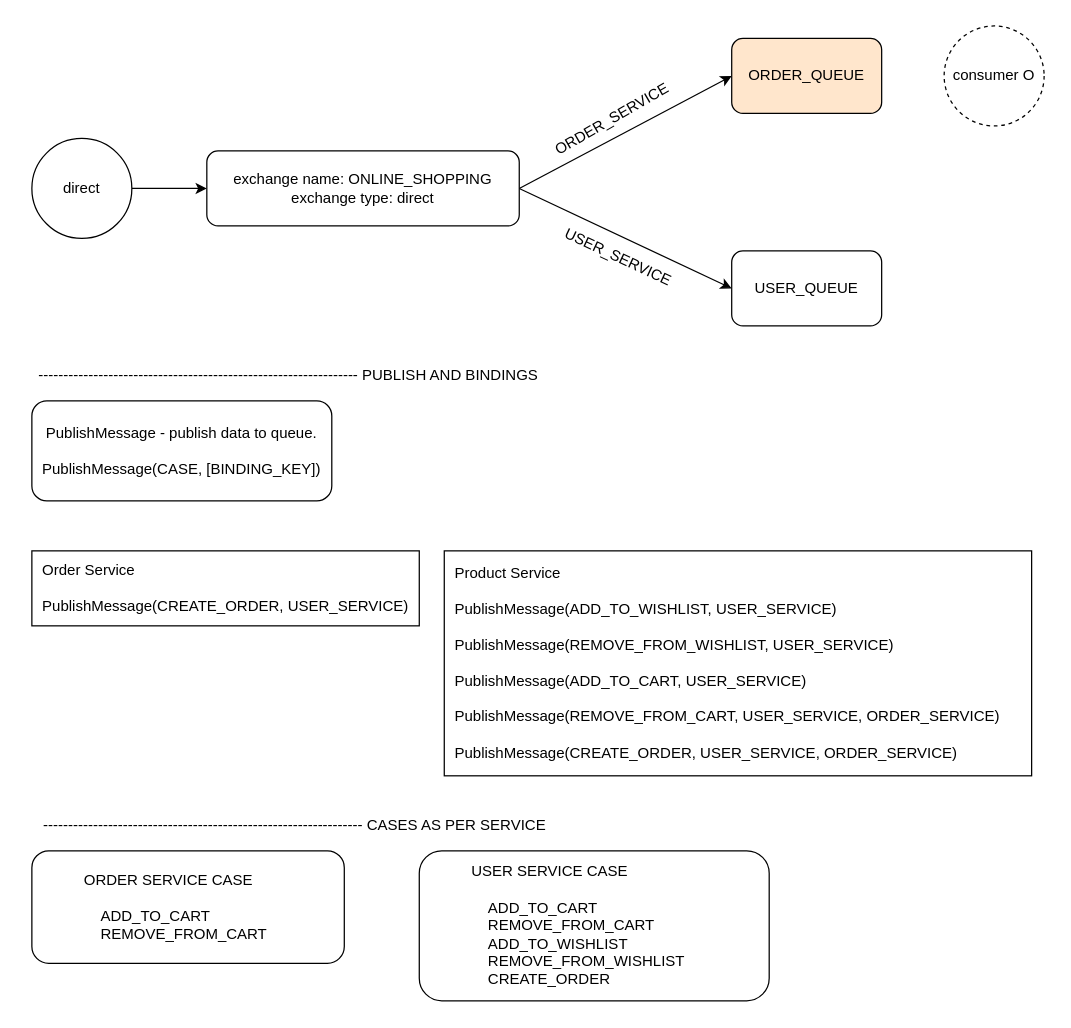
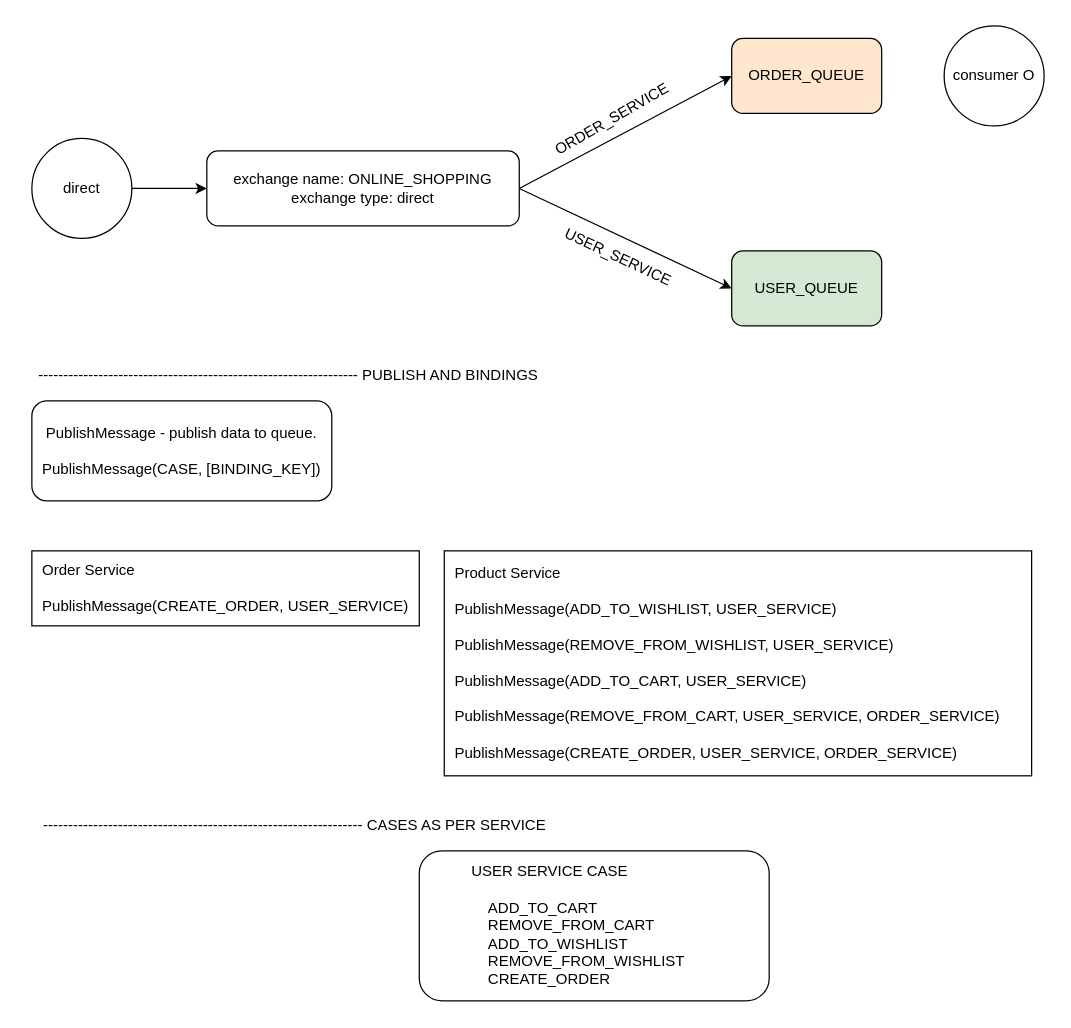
node "consumer O": style dashed -> solid
node "USER_QUEUE": fillcolor #ffffff -> #d5e8d4
node "ORDER SERVICE CASE ADD_TO_CART REMOVE_FROM_CART": removed
